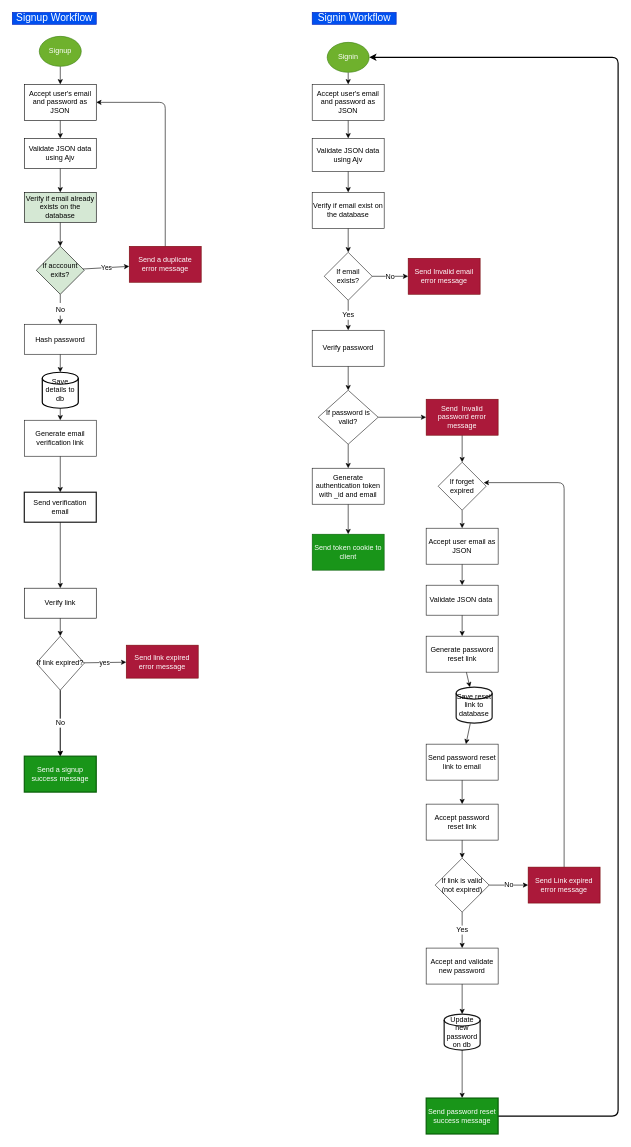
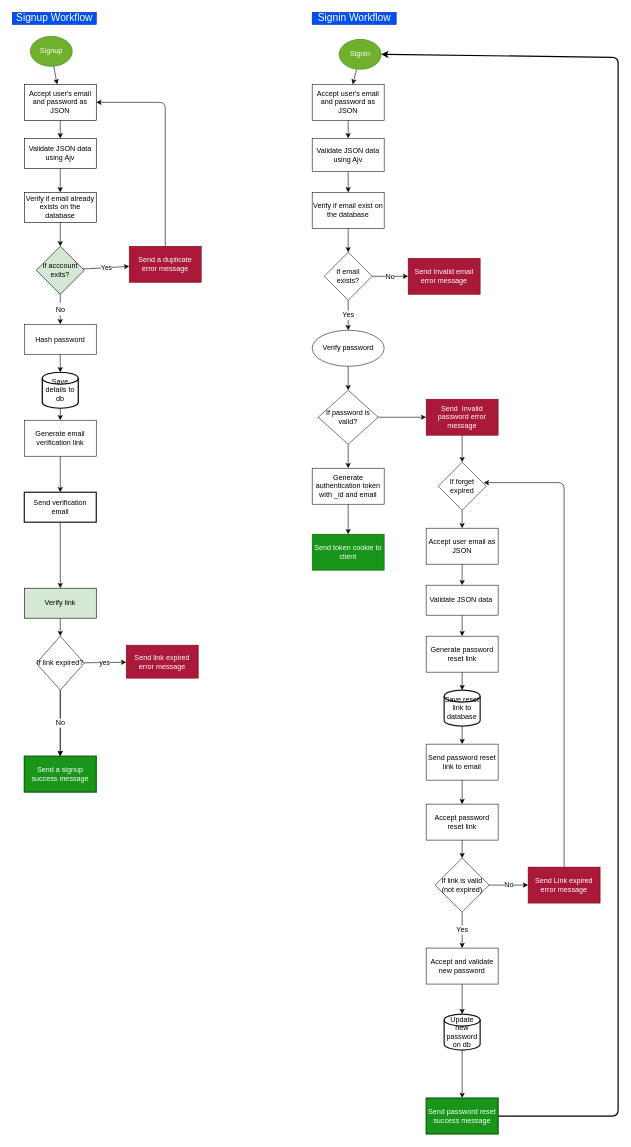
node "Signup": moved (60, 51) -> (51, 51)
node "Signin": moved (348, 57) -> (360, 54)
node "Verify if email already exists on the database": fillcolor #d5e8d4 -> #ffffff
node "Verify password": shape rectangle -> ellipse
node "Verify link": fillcolor #ffffff -> #d5e8d4
node "Save reset link to database": moved (474, 705) -> (462, 708)
